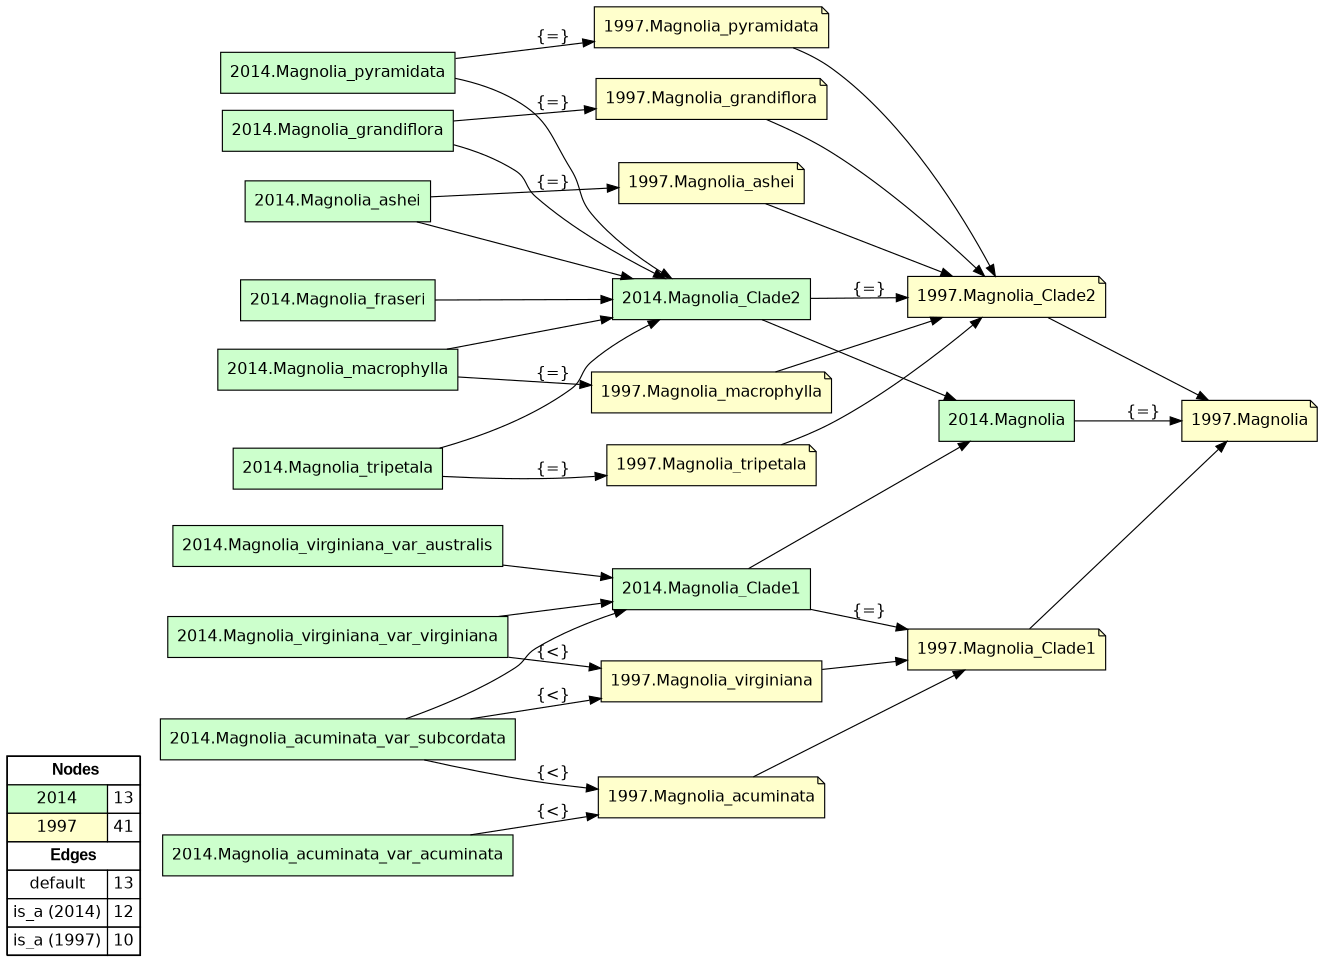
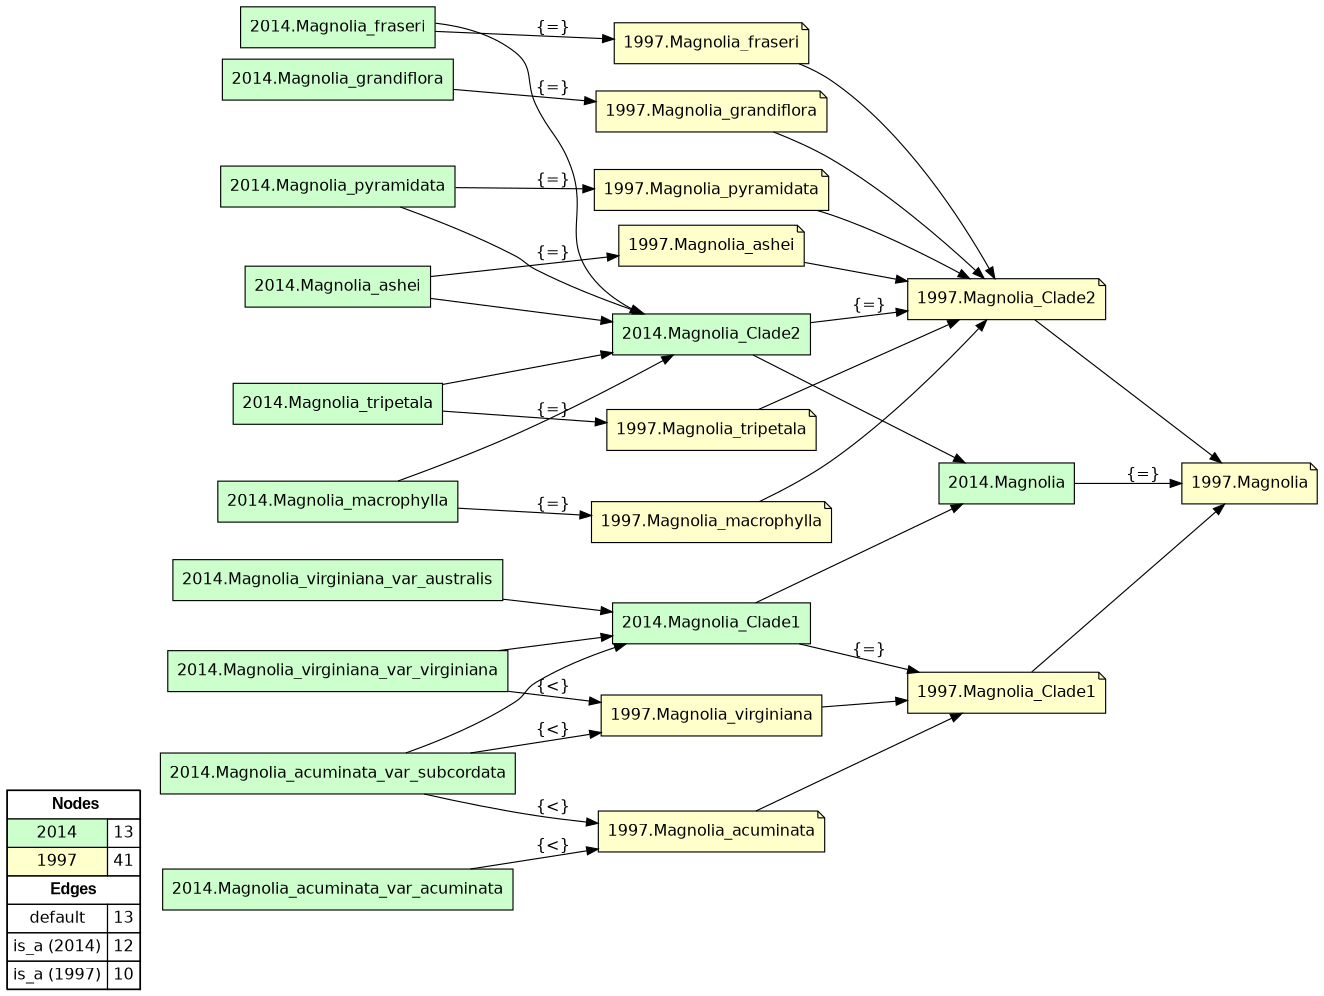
node "1997.Magnolia_fraseri": added
edge "2014.Magnolia_grandiflora" -> "2014.Magnolia_Clade2": removed
